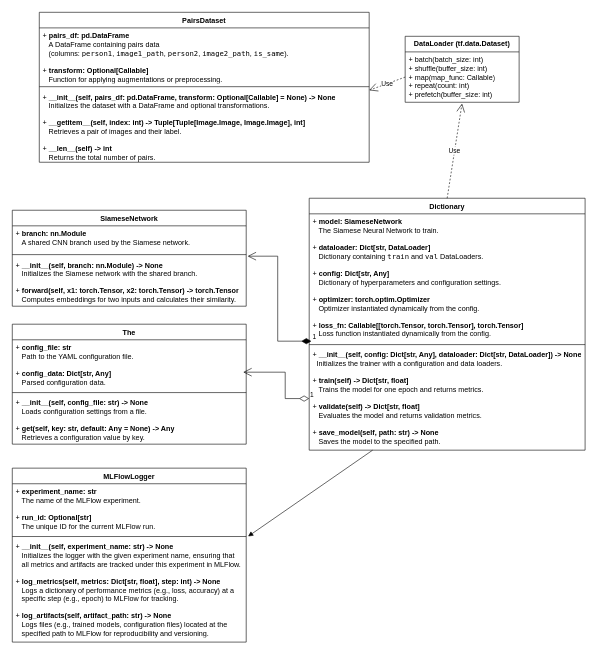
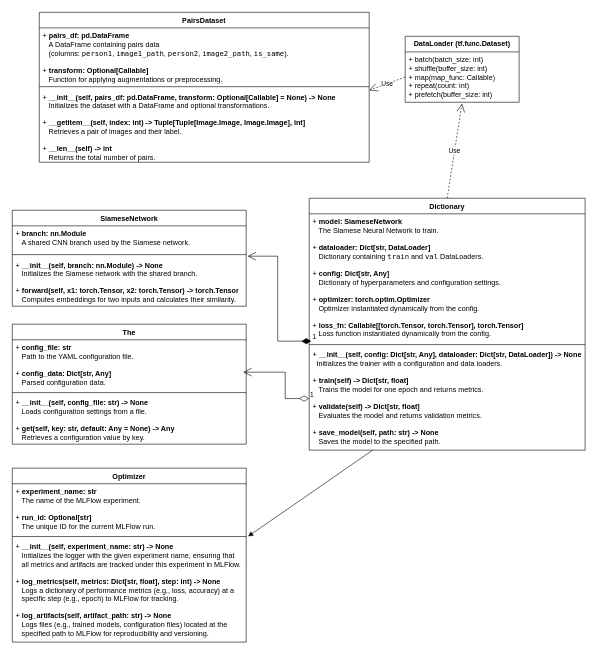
node "DataLoader (tf.data.Dataset)": label "DataLoader (tf.data.Dataset)" -> "DataLoader (tf.func.Dataset)"
node "MLFlowLogger": label "MLFlowLogger" -> "Optimizer"
